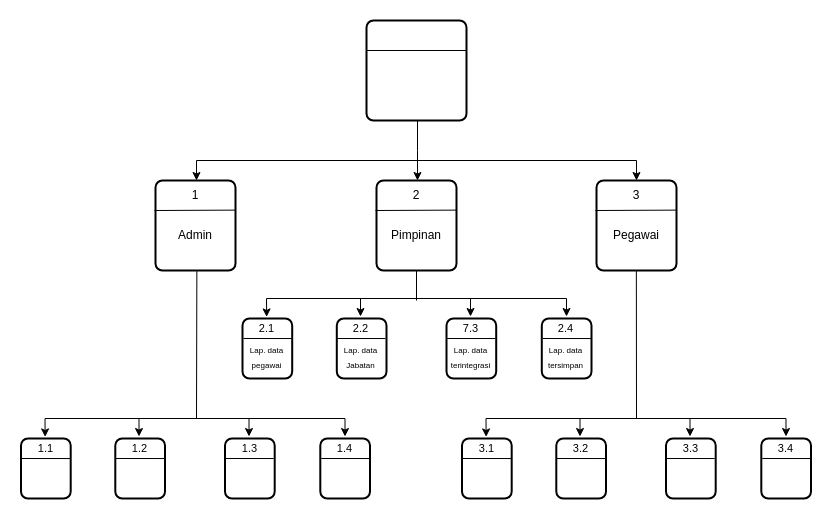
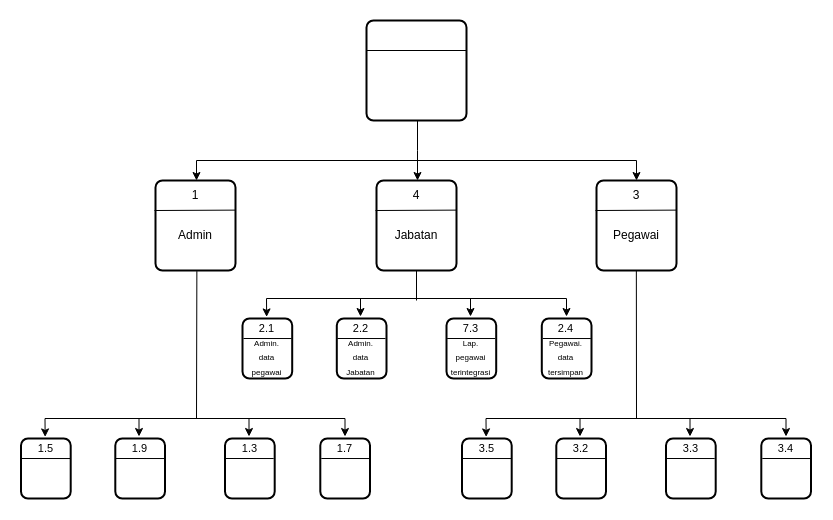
node "2": label "2" -> "4"
node "Pimpinan": label "Pimpinan" -> "Jabatan"
node "Lap. data pegawai": label "Lap. data pegawai" -> "Admin. data pegawai"
node "Lap. data Jabatan": label "Lap. data Jabatan" -> "Admin. data Jabatan"
node "Lap. data terintegrasi": label "Lap. data terintegrasi" -> "Lap. pegawai terintegrasi"
node "Lap. data tersimpan": label "Lap. data tersimpan" -> "Pegawai. data tersimpan"
node "1.1": label "1.1" -> "1.5"
node "1.2": label "1.2" -> "1.9"
node "1.4": label "1.4" -> "1.7"
node "3.1": label "3.1" -> "3.5"
